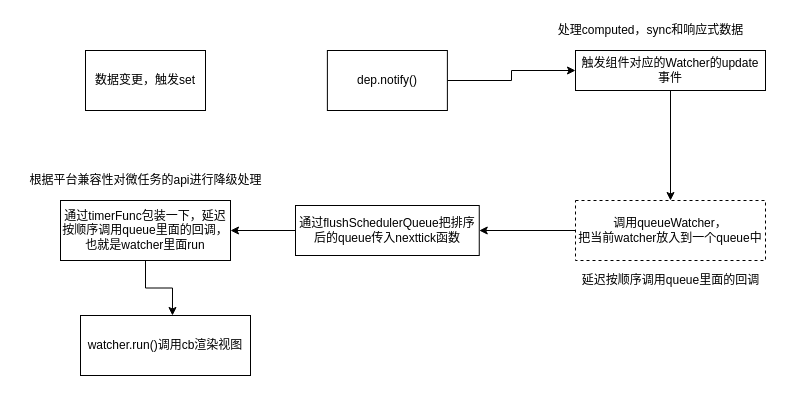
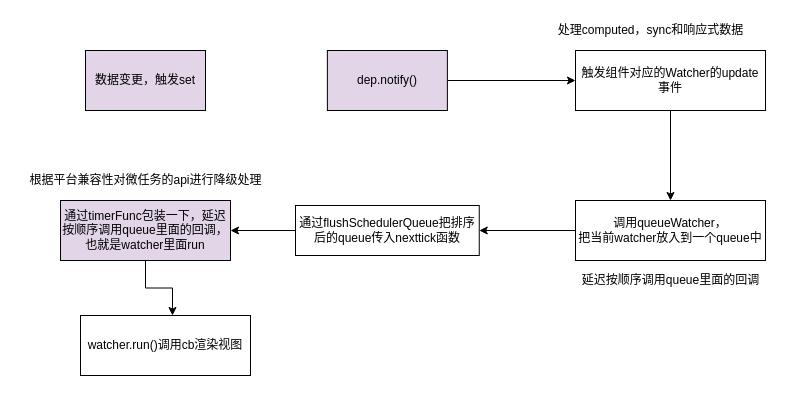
node "触发组件对应的Watcher的update事件": size 190x40 -> 190x60
node "数据变更，触发set": fillcolor #ffffff -> #e1d5e7
node "dep.notify()": fillcolor #ffffff -> #e1d5e7
node "通过timerFunc包装一下，延迟按顺序调用queue里面的回调，也就是watcher里面run": fillcolor #ffffff -> #e1d5e7
node "调用queueWatcher， 把当前watcher放入到一个queue中": style dashed -> solid
